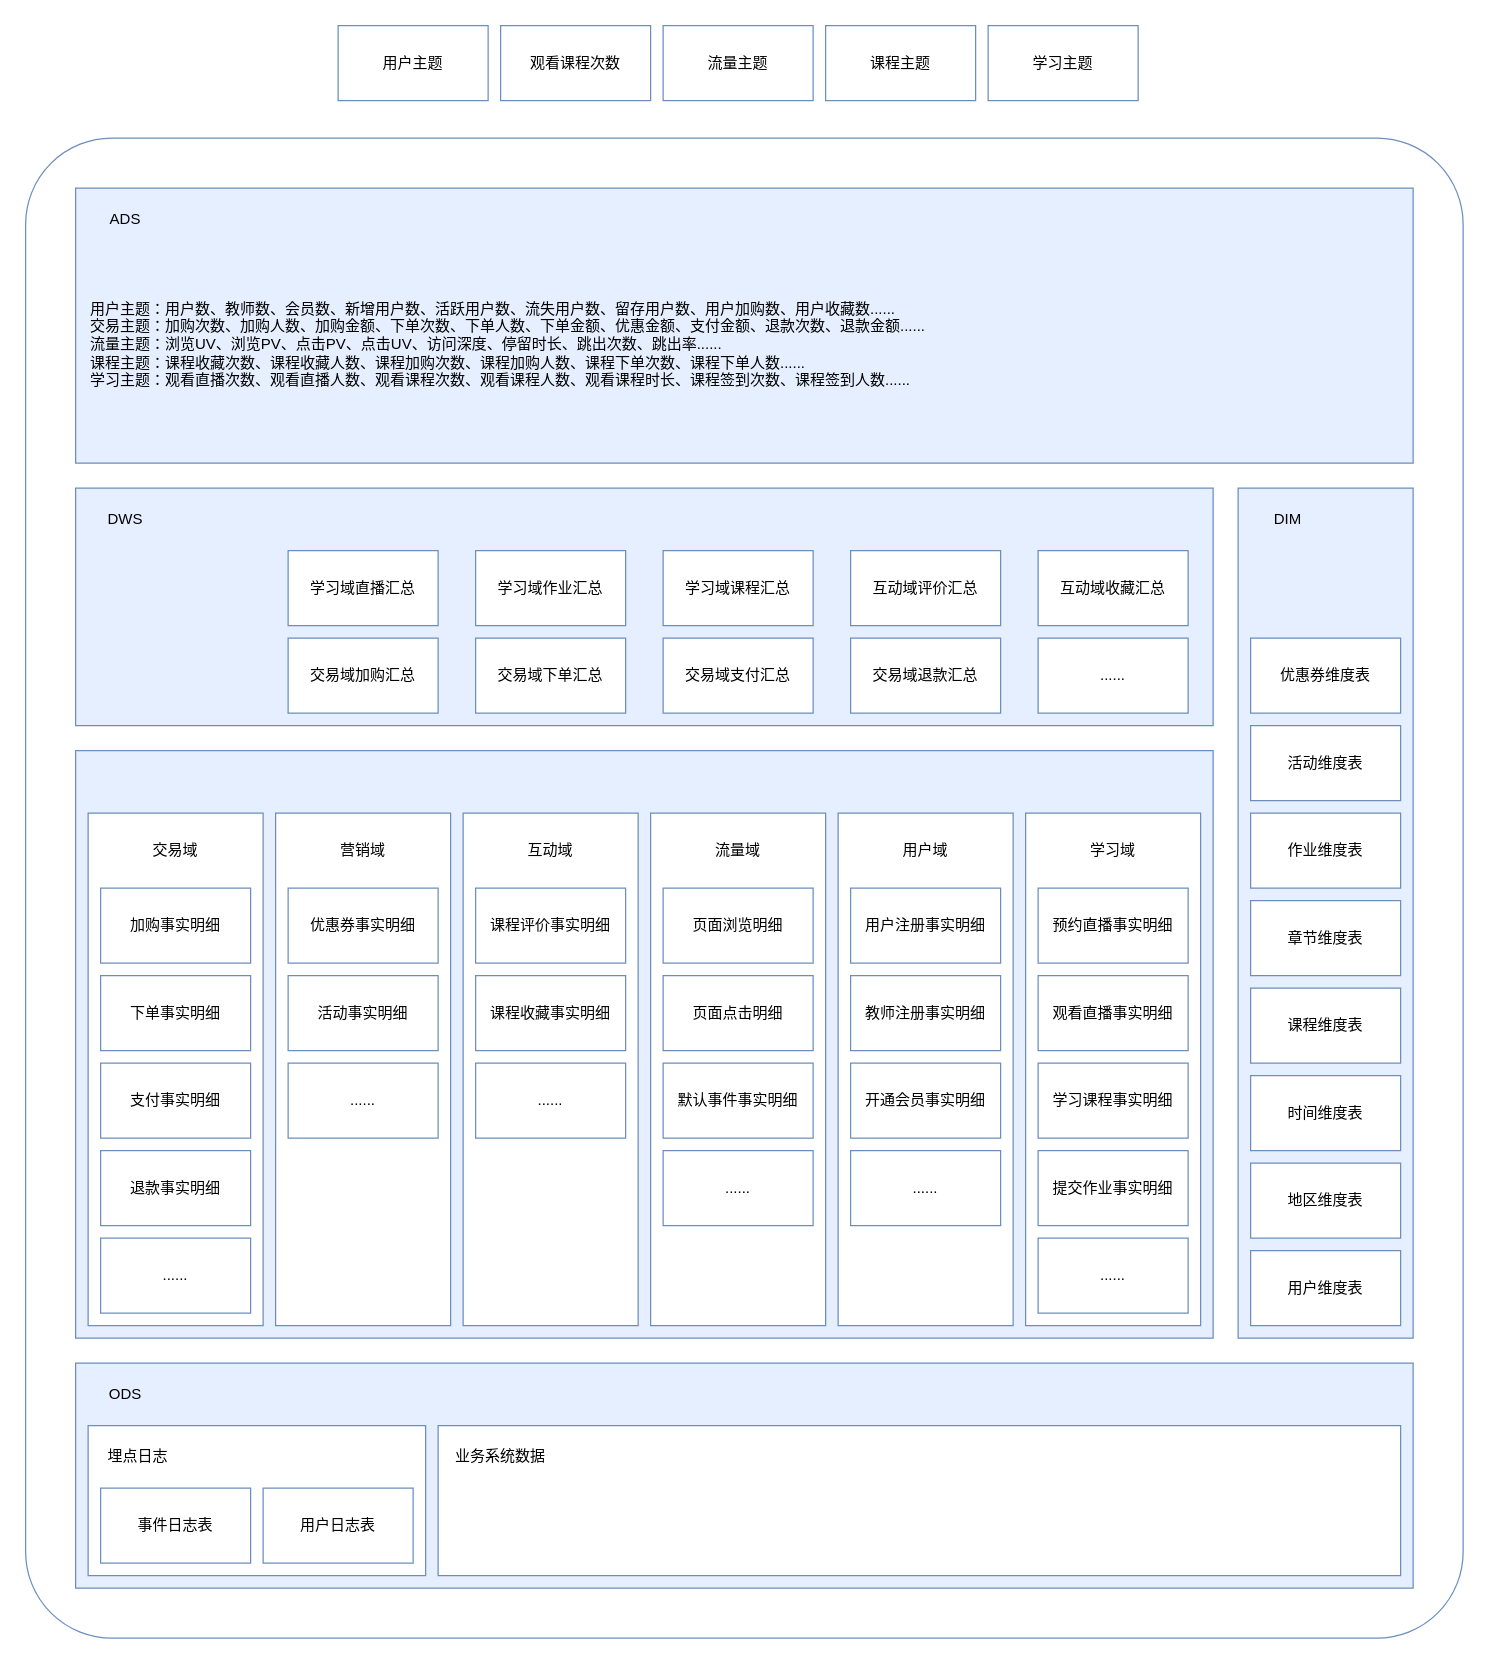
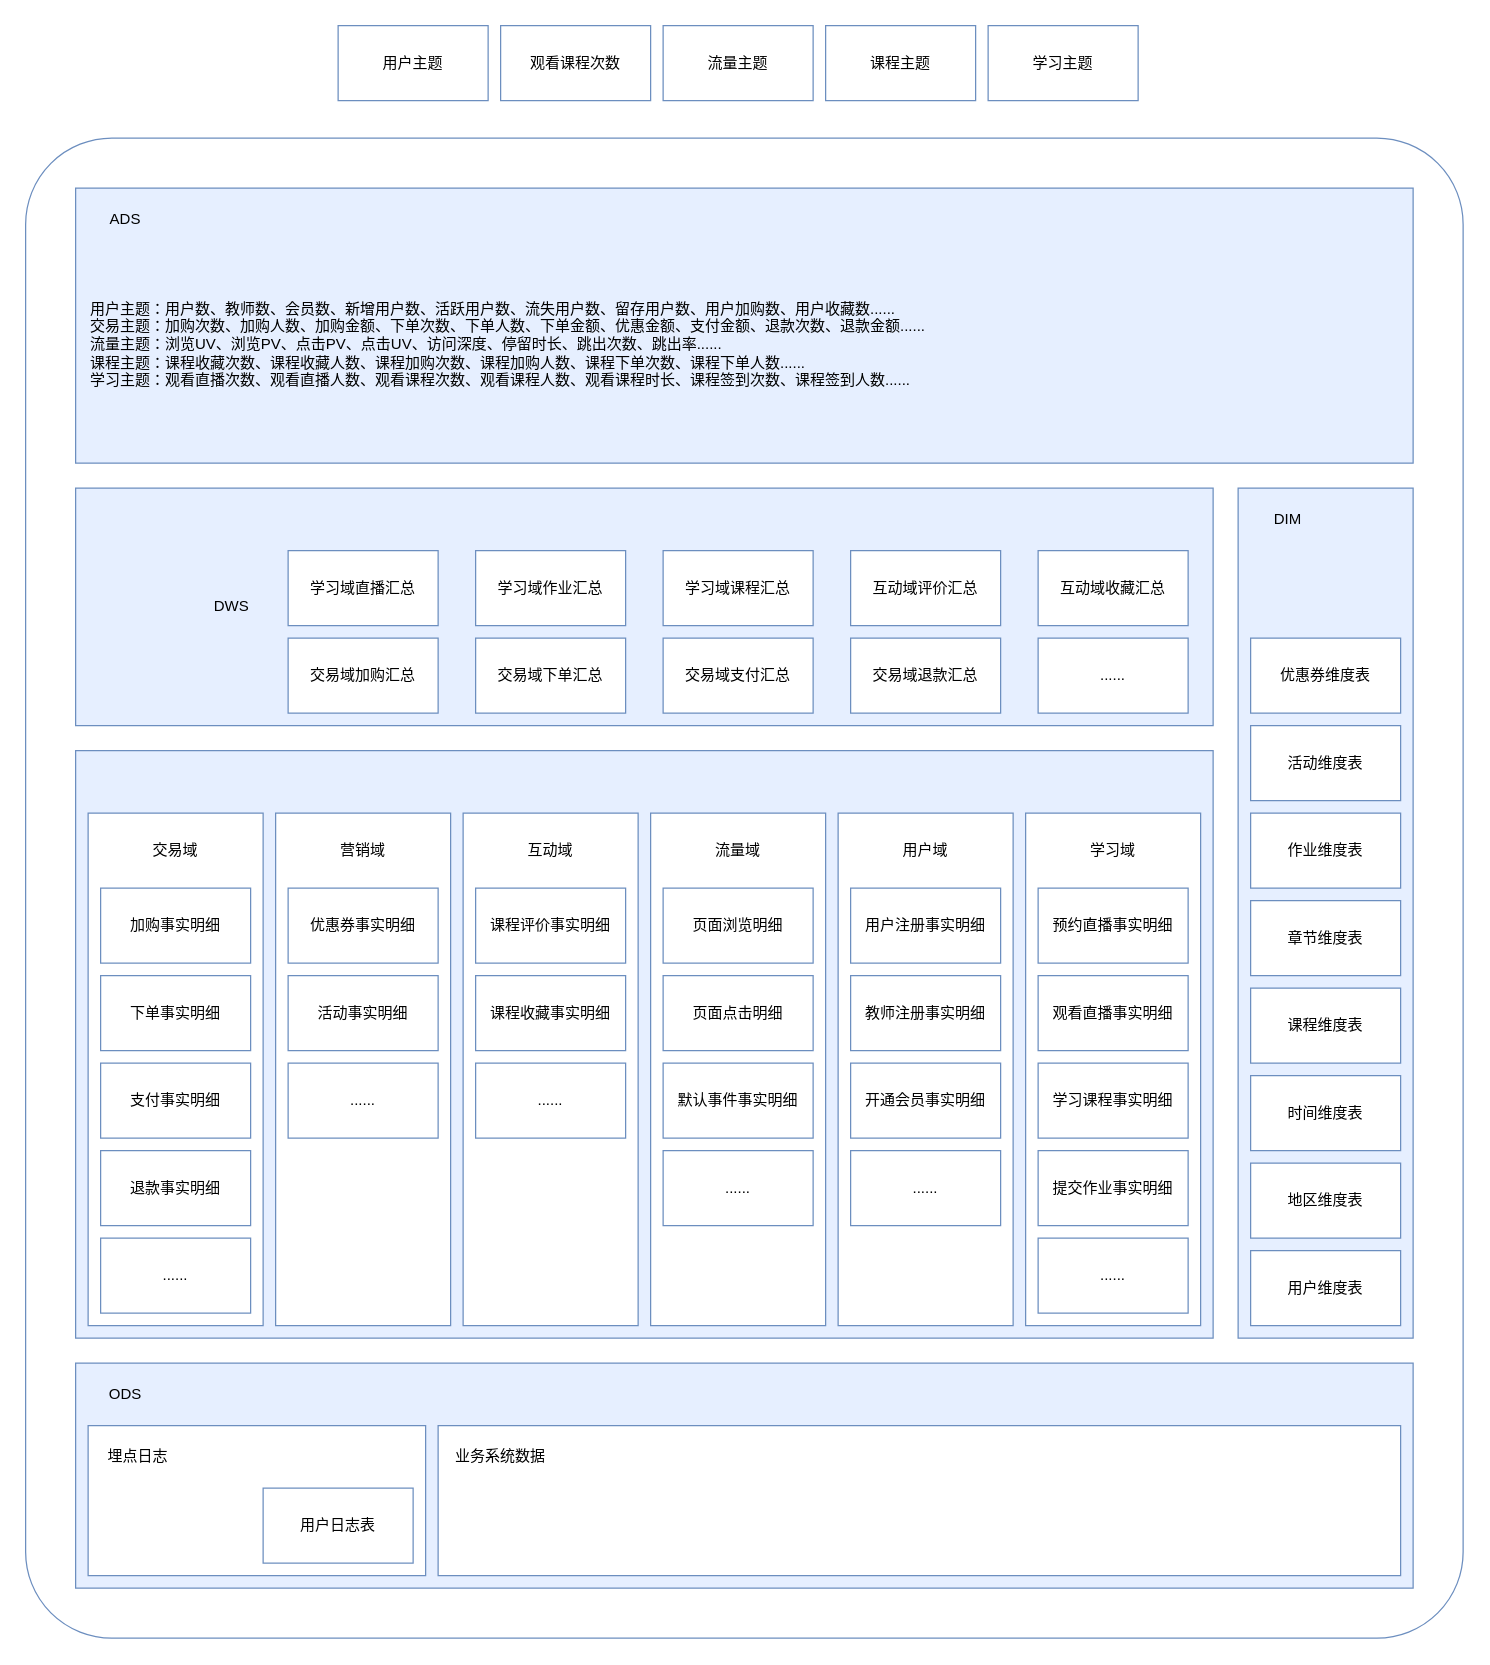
node "DWS": moved (126, 519) -> (232, 607)
node "事件日志表": removed
